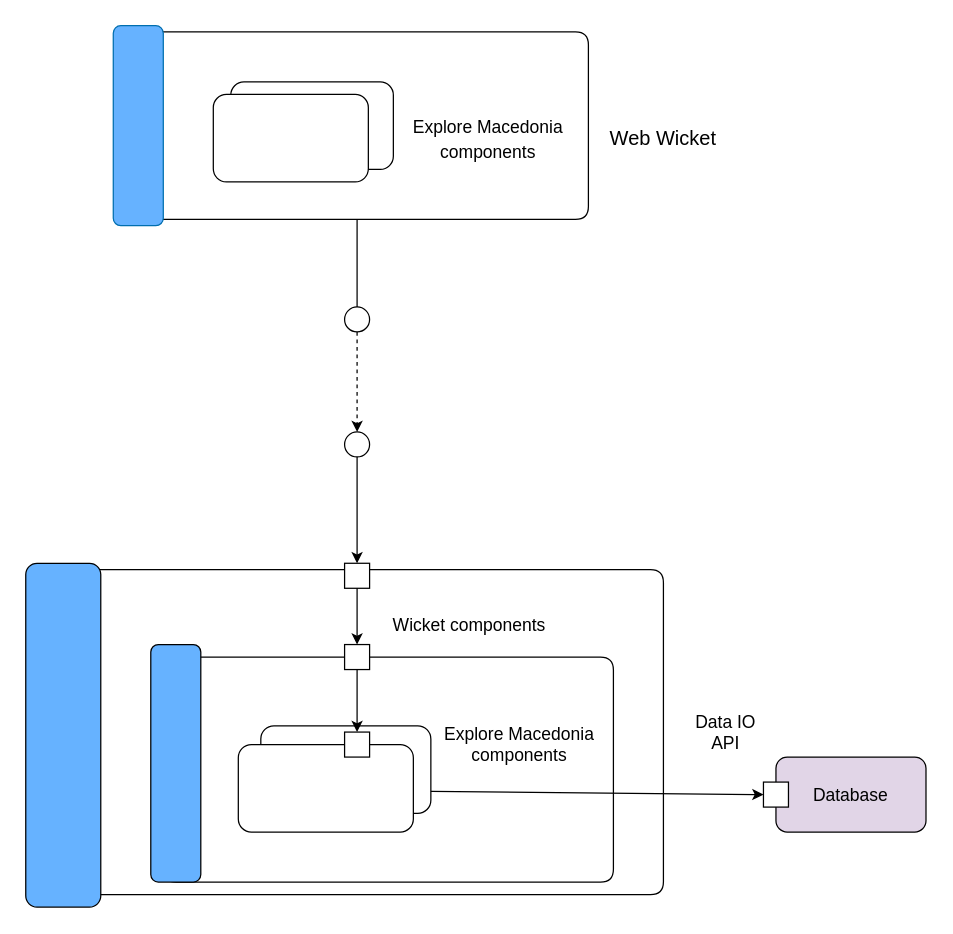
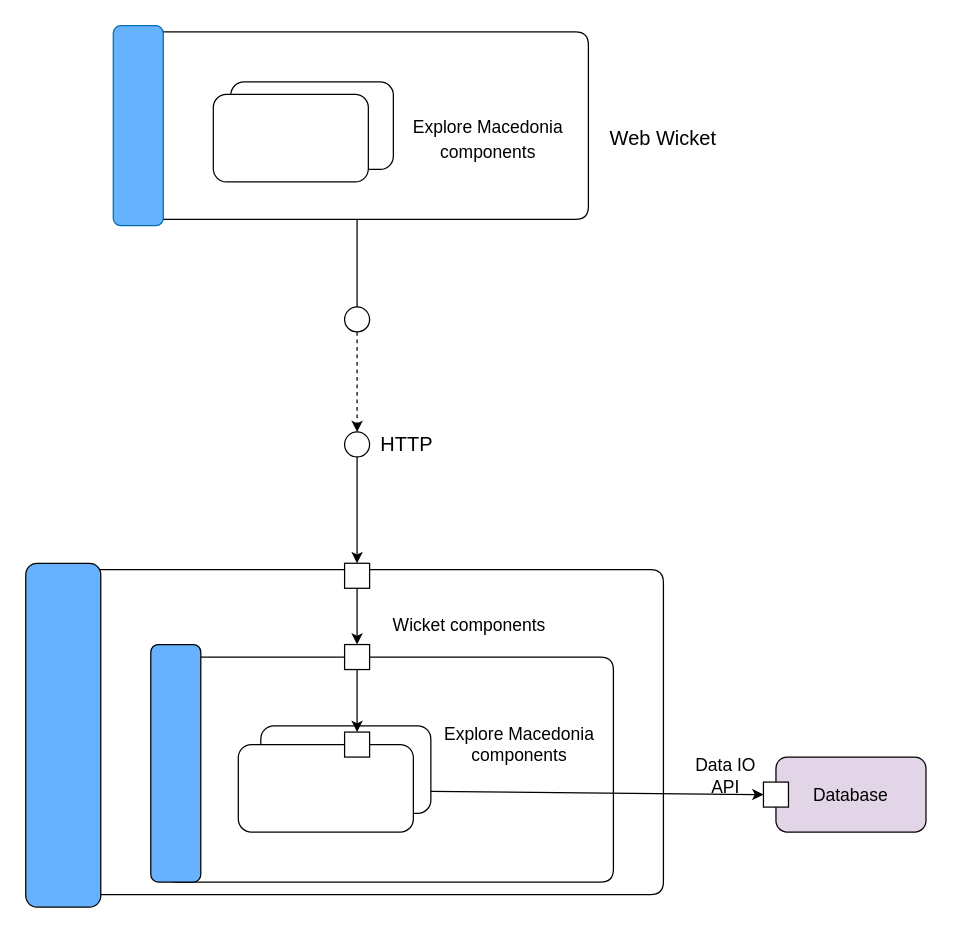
node "HTTP": added
node "Data IO API": moved (726, 732) -> (726, 776)
